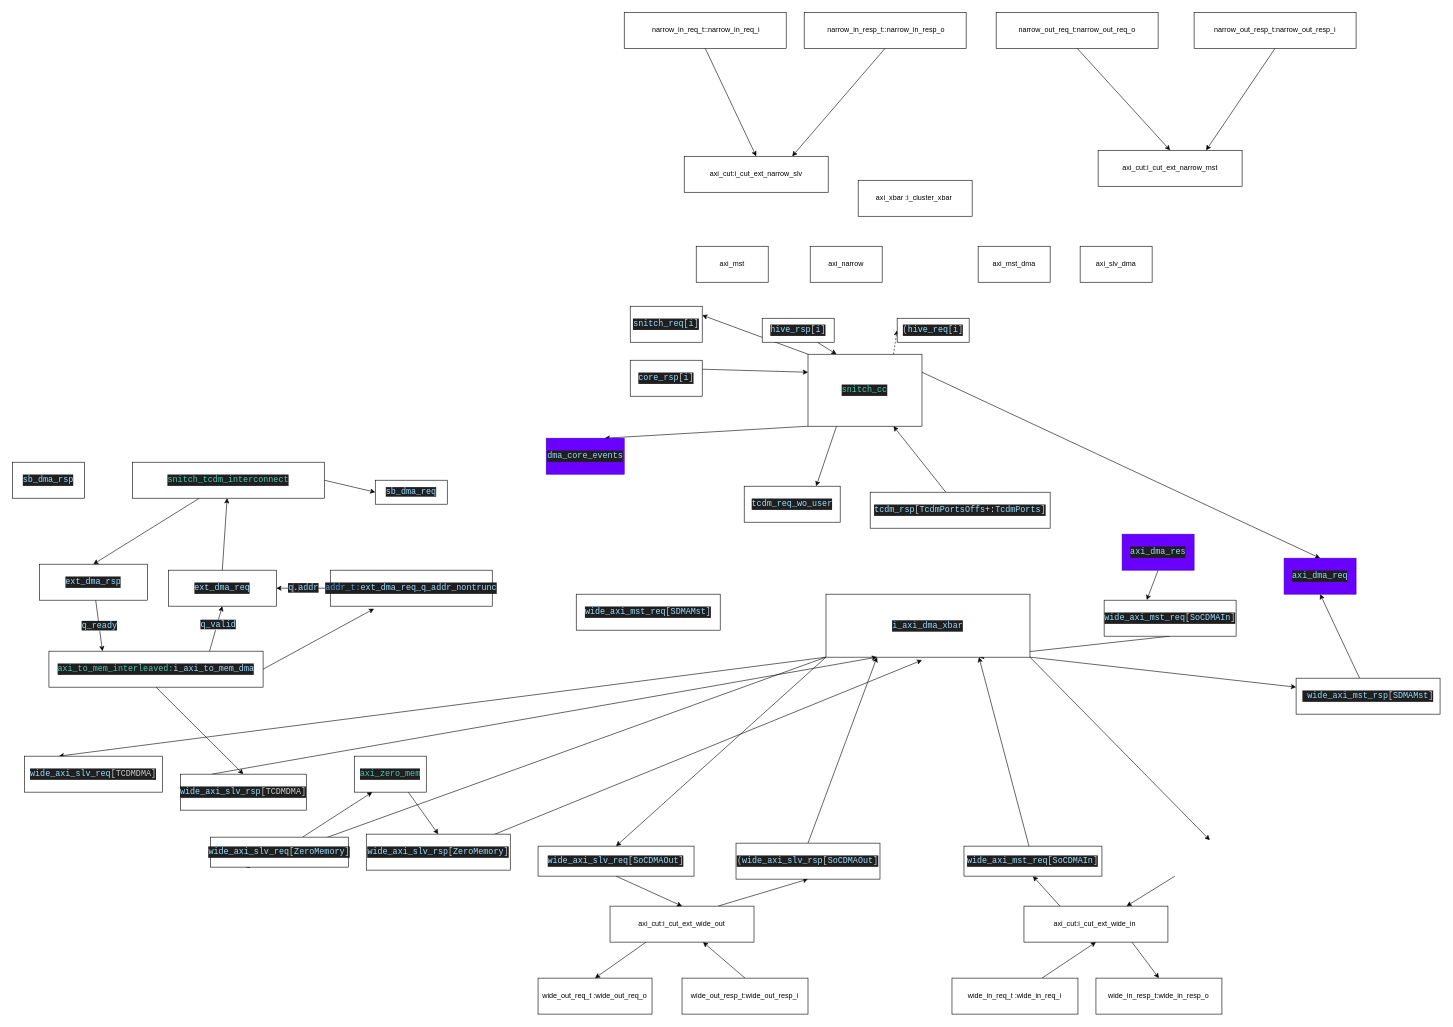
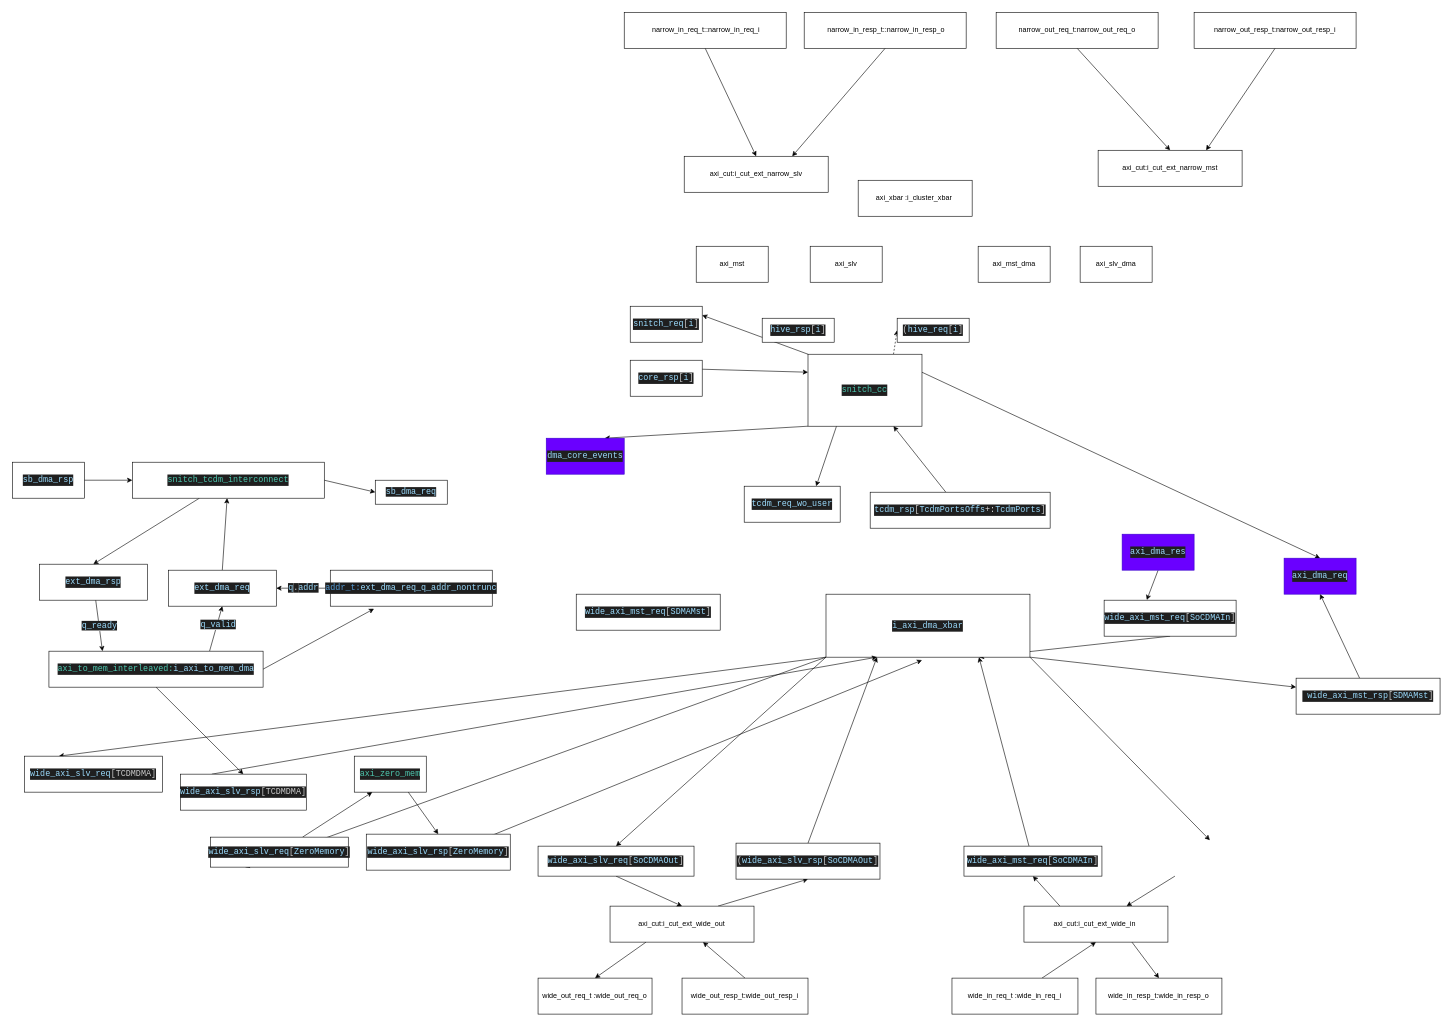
node "axi_narrow": label "axi_narrow" -> "axi_slv"
edge "hive_rsp[i]" -> "snitch_cc": removed
edge "sb_dma_rsp" -> "snitch_tcdm_interconnect": added
